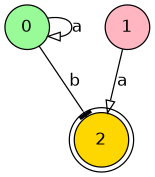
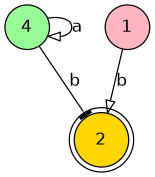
node "0": label "0" -> "4"
edge "1" -> "2": label "a" -> "b"
